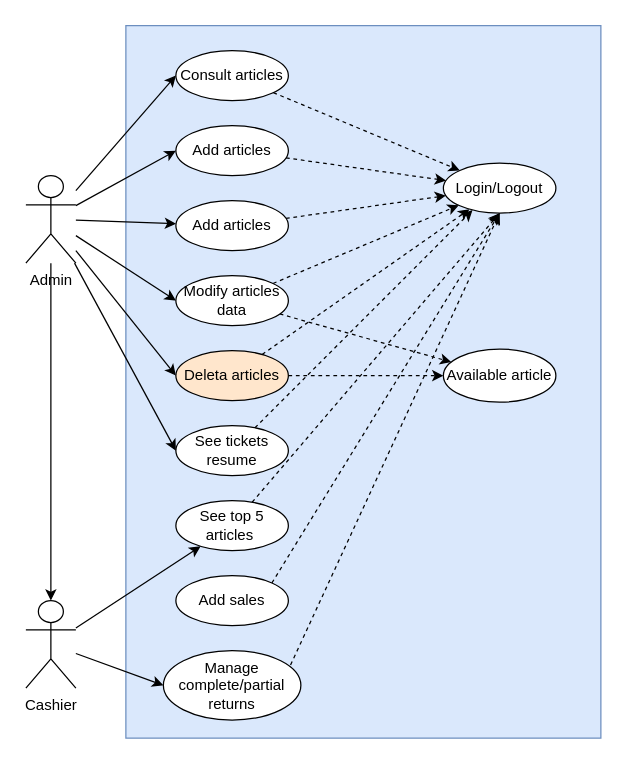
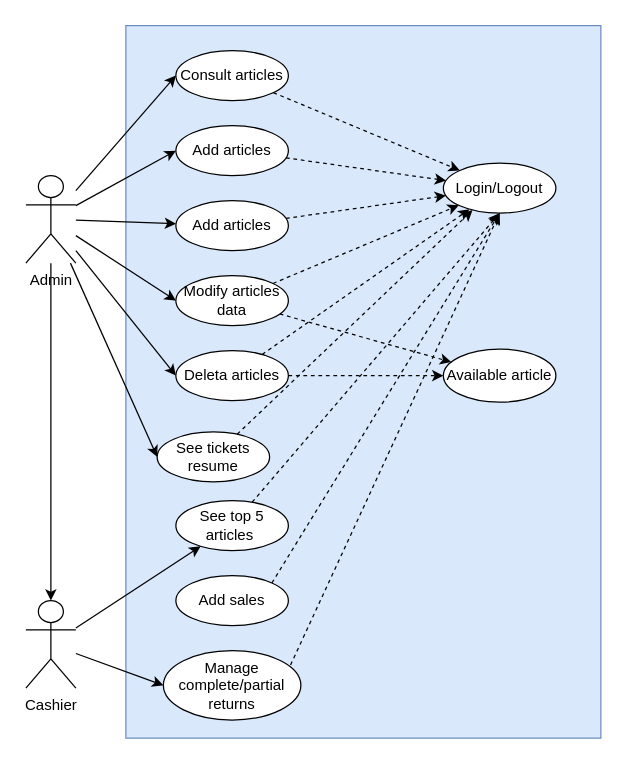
node "Deleta articles": fillcolor #ffe6cc -> #ffffff
node "See tickets resume": moved (232, 451) -> (213, 457)
